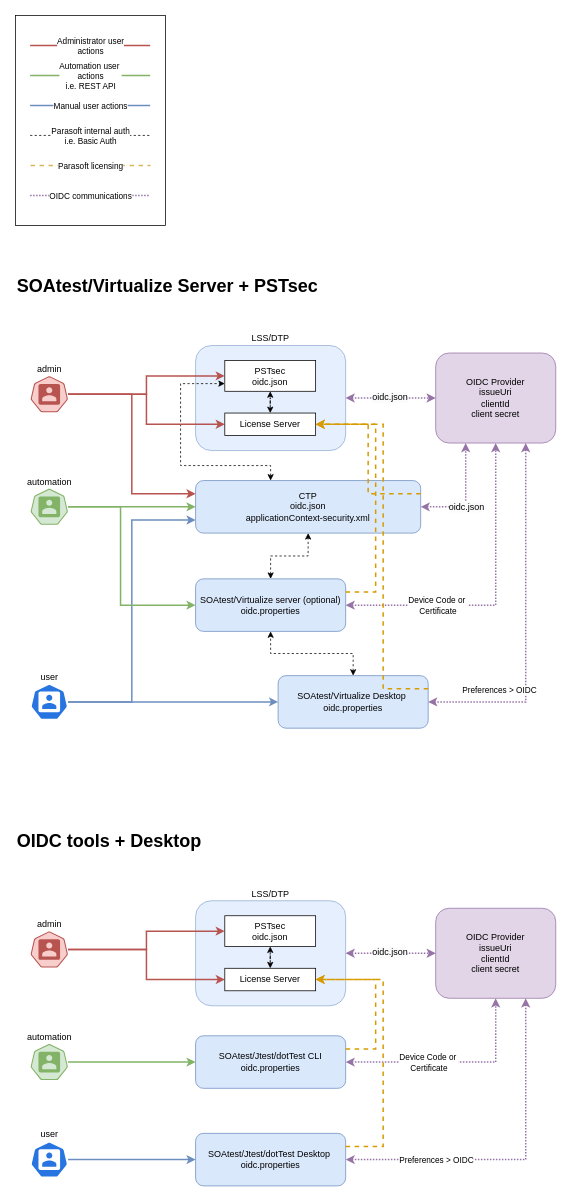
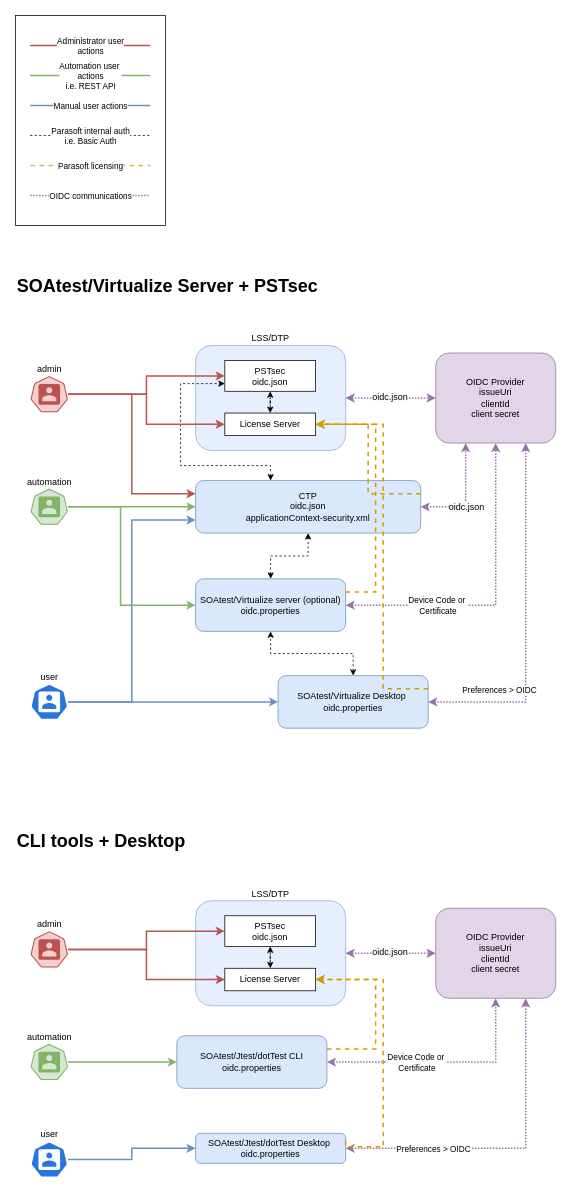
node "OIDC tools + Desktop": label "OIDC tools + Desktop" -> "CLI tools + Desktop"
node "SOAtest/Jtest/dotTest CLI oidc.properties": moved (270, 1062) -> (252, 1062)
node "SOAtest/Jtest/dotTest Desktop oidc.properties": size 150x53 -> 150x30
